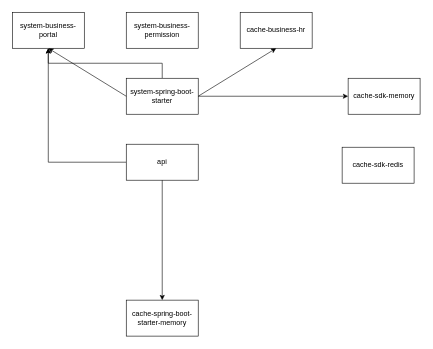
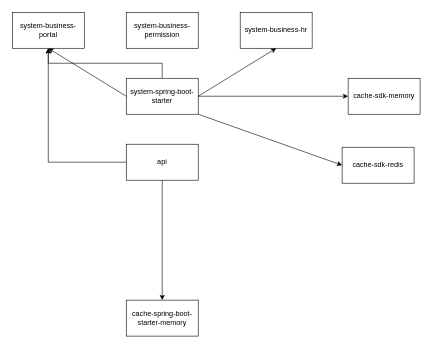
node "cache-business-hr": label "cache-business-hr" -> "system-business-hr"
edge "system-spring-boot-starter" -> "cache-sdk-redis": added
